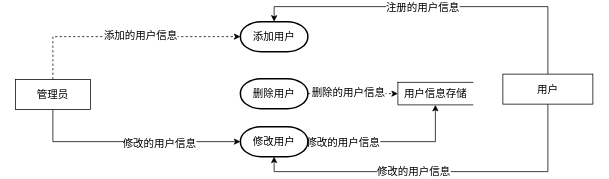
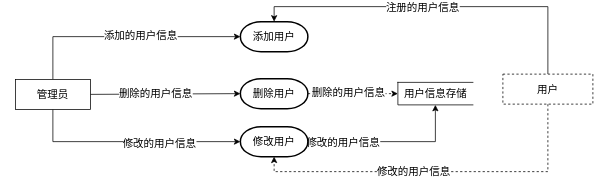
edge "管理员" -> "添加用户": style dashed -> solid
node "用户": style solid -> dashed
edge "管理员" -> "删除用户": added, label "删除的用户信息"
edge "用户" -> "修改用户": style solid -> dashed
